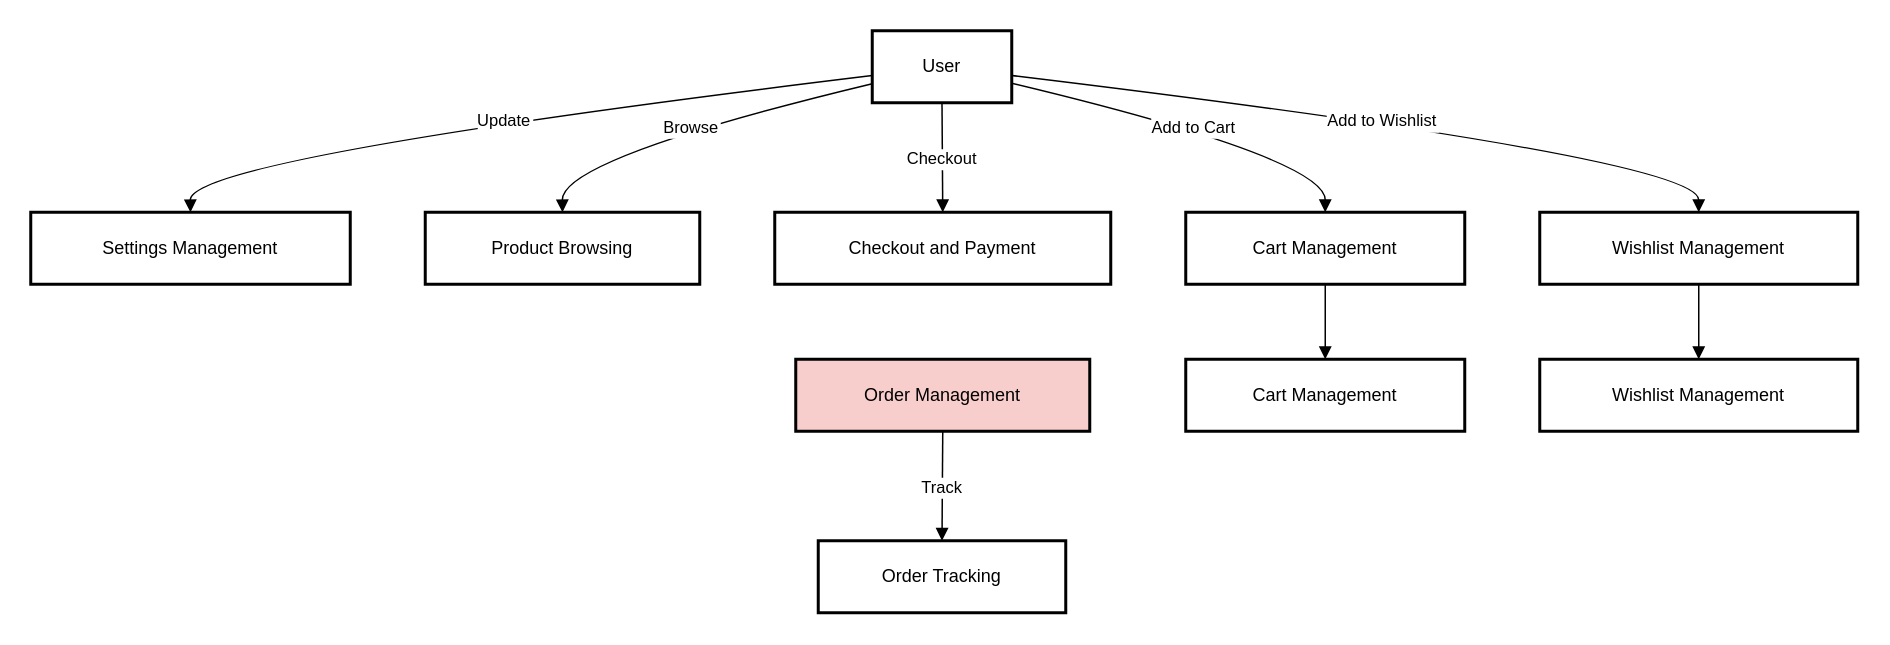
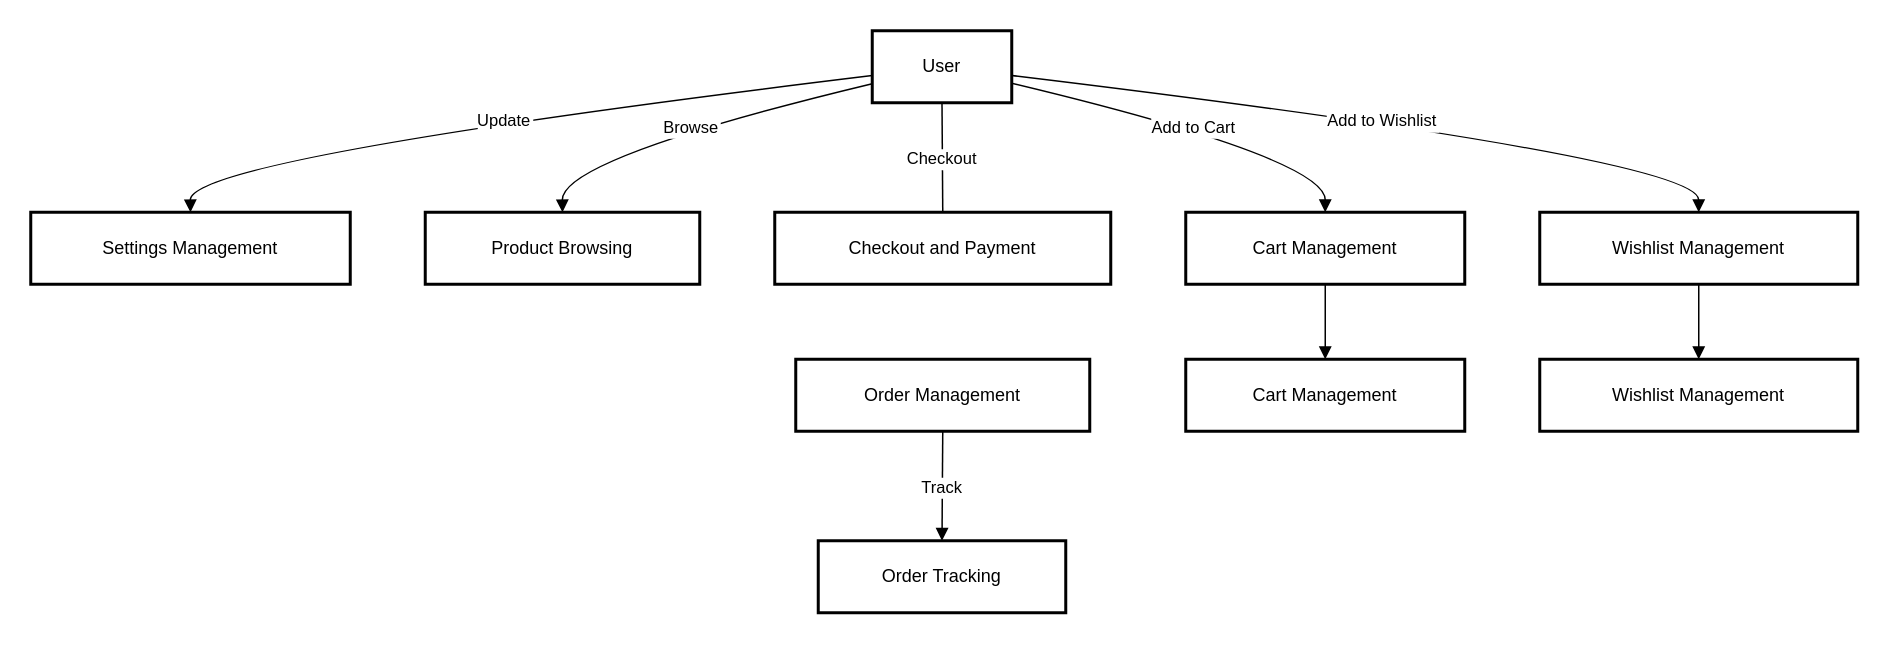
edge "User" -> "Checkout and Payment": arrowhead block -> none
node "Order Management": fillcolor #f8cecc -> #ffffff
